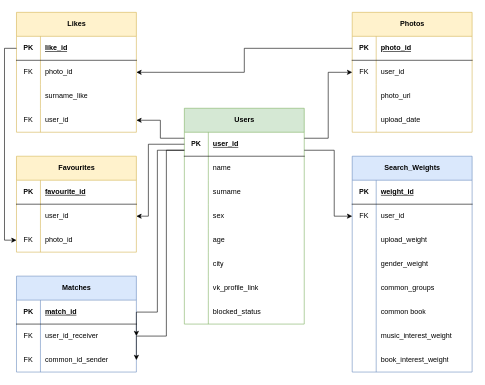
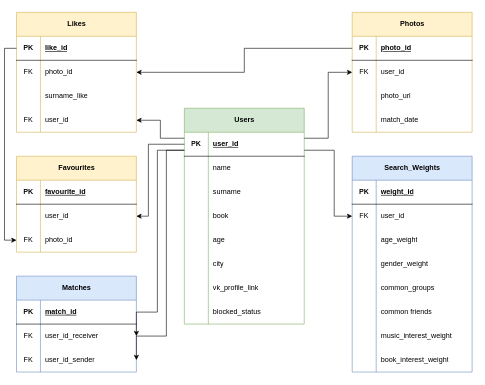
node "upload_date": label "upload_date" -> "match_date"
node "sex": label "sex" -> "book"
node "upload_weight": label "upload_weight" -> "age_weight"
node "common book": label "common book" -> "common friends"
node "common_id_sender": label "common_id_sender" -> "user_id_sender"
